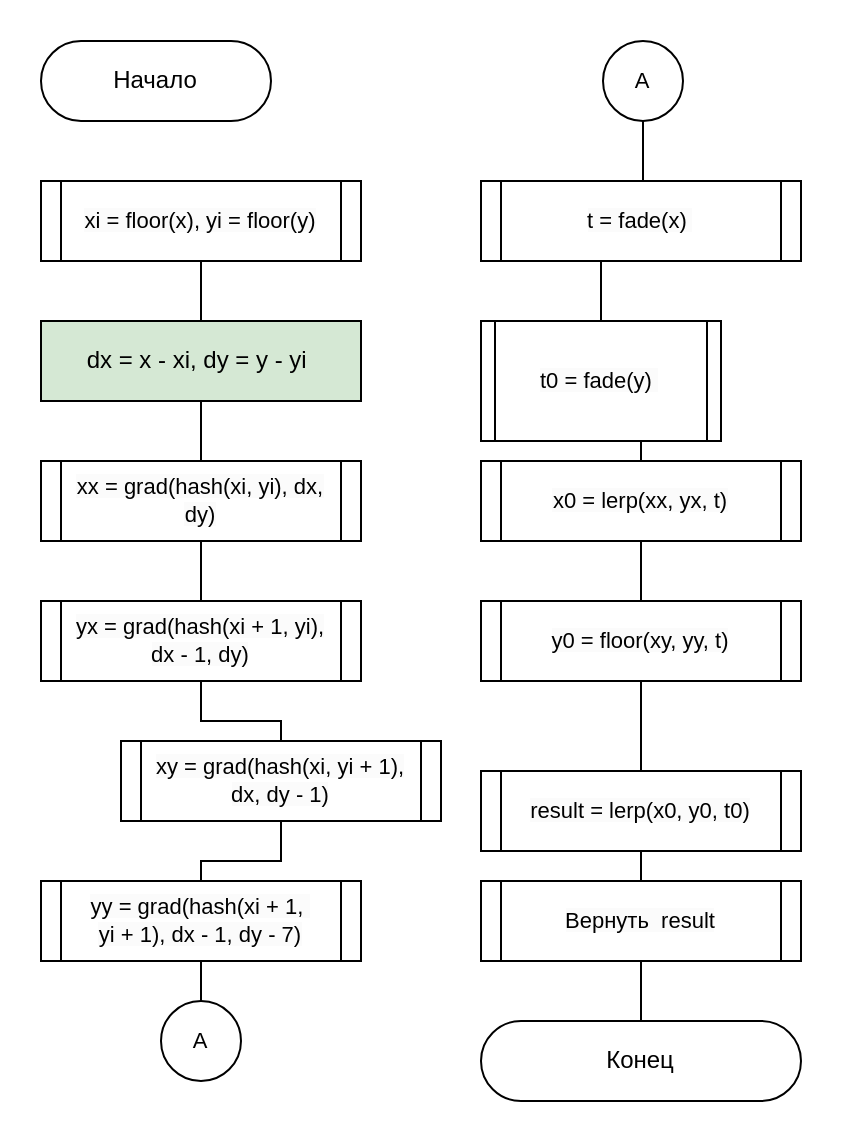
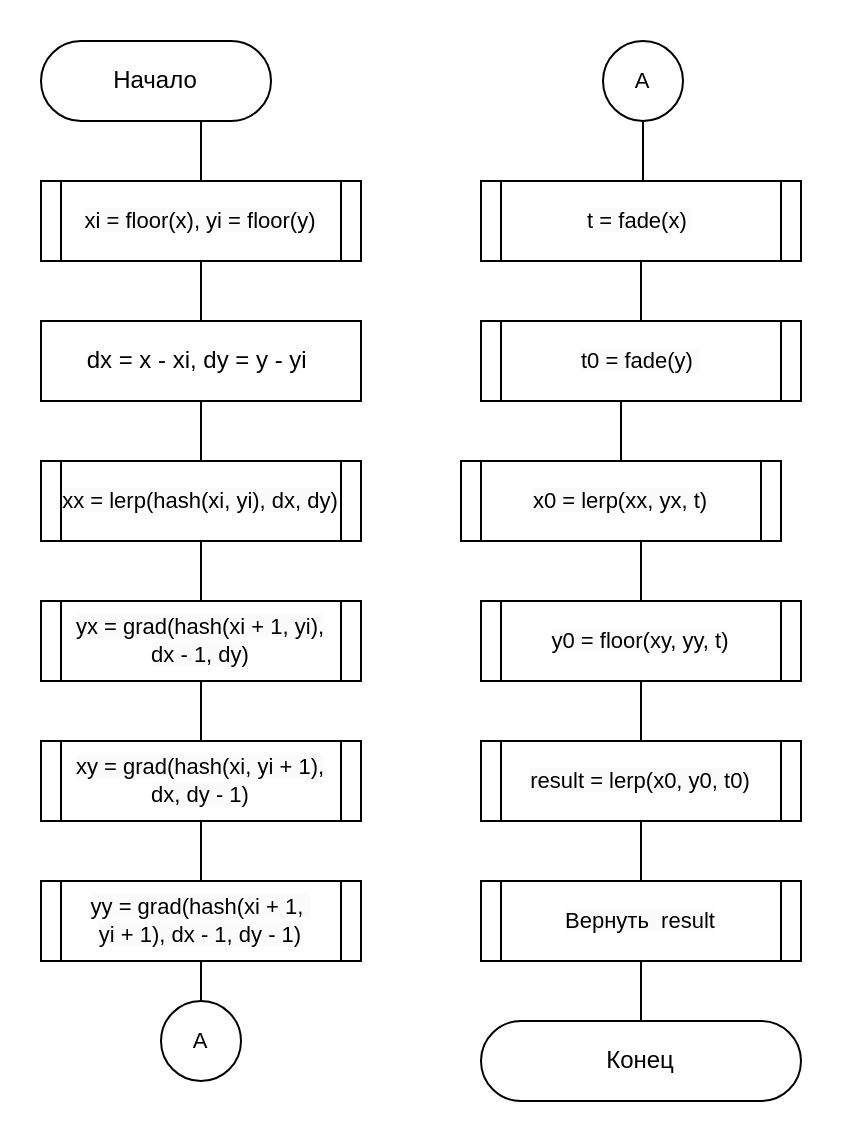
edge "Начало" -- "xi = floor(x), yi = floor(y)": added
node "dx = x - xi, dy = y - yi": fillcolor #d5e8d4 -> #ffffff
node "t0 = fade(y)": size 240x120 -> 320x80
node "xx = grad(hash(xi, yi), dx, dy)": label "xx = grad(hash(xi, yi), dx, dy)" -> "xx = lerp(hash(xi, yi), dx, dy)"
node "x0 = lerp(xx, yx, t)": moved (641, 501) -> (621, 501)
node "xy = grad(hash(xi, yi + 1), dx, dy - 1)": moved (281, 781) -> (201, 781)
node "result = lerp(x0, y0, t0)": moved (641, 811) -> (641, 781)
node "yy = grad(hash(xi + 1, yi + 1), dx - 1, dy - 7)": label "yy = grad(hash(xi + 1, yi + 1), dx - 1, dy - 7)" -> "yy = grad(hash(xi + 1, yi + 1), dx - 1, dy - 1)"
